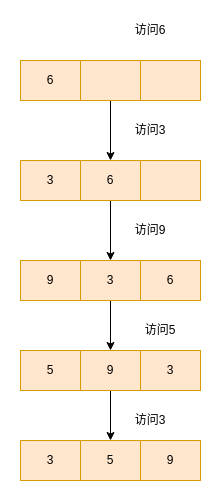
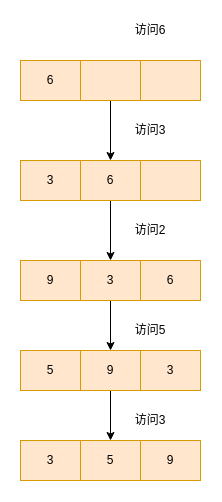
node "访问9": label "访问9" -> "访问2"
node "访问5": moved (161, 331) -> (151, 331)
